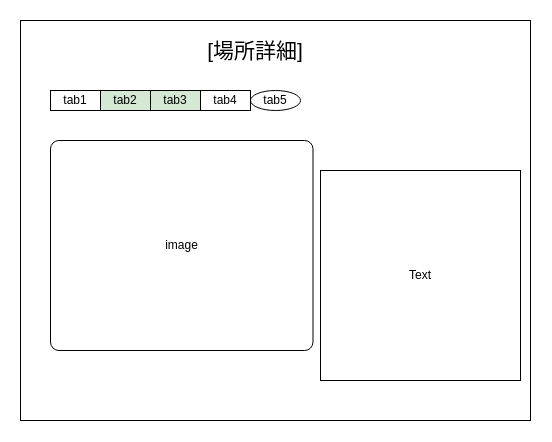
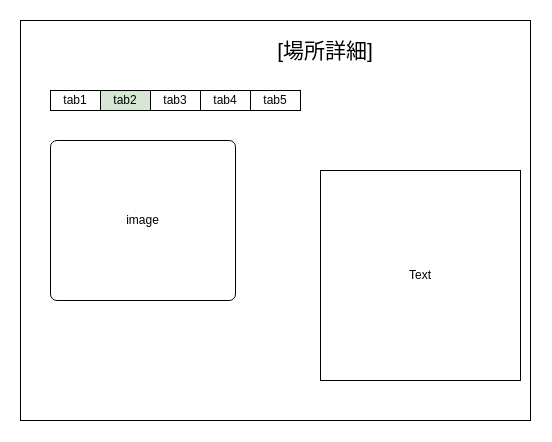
node "[場所詳細]": moved (256, 51) -> (326, 51)
node "tab3": fillcolor #d5e8d4 -> #ffffff
node "tab5": shape ellipse -> rectangle
node "image": size 263x210 -> 185x160
